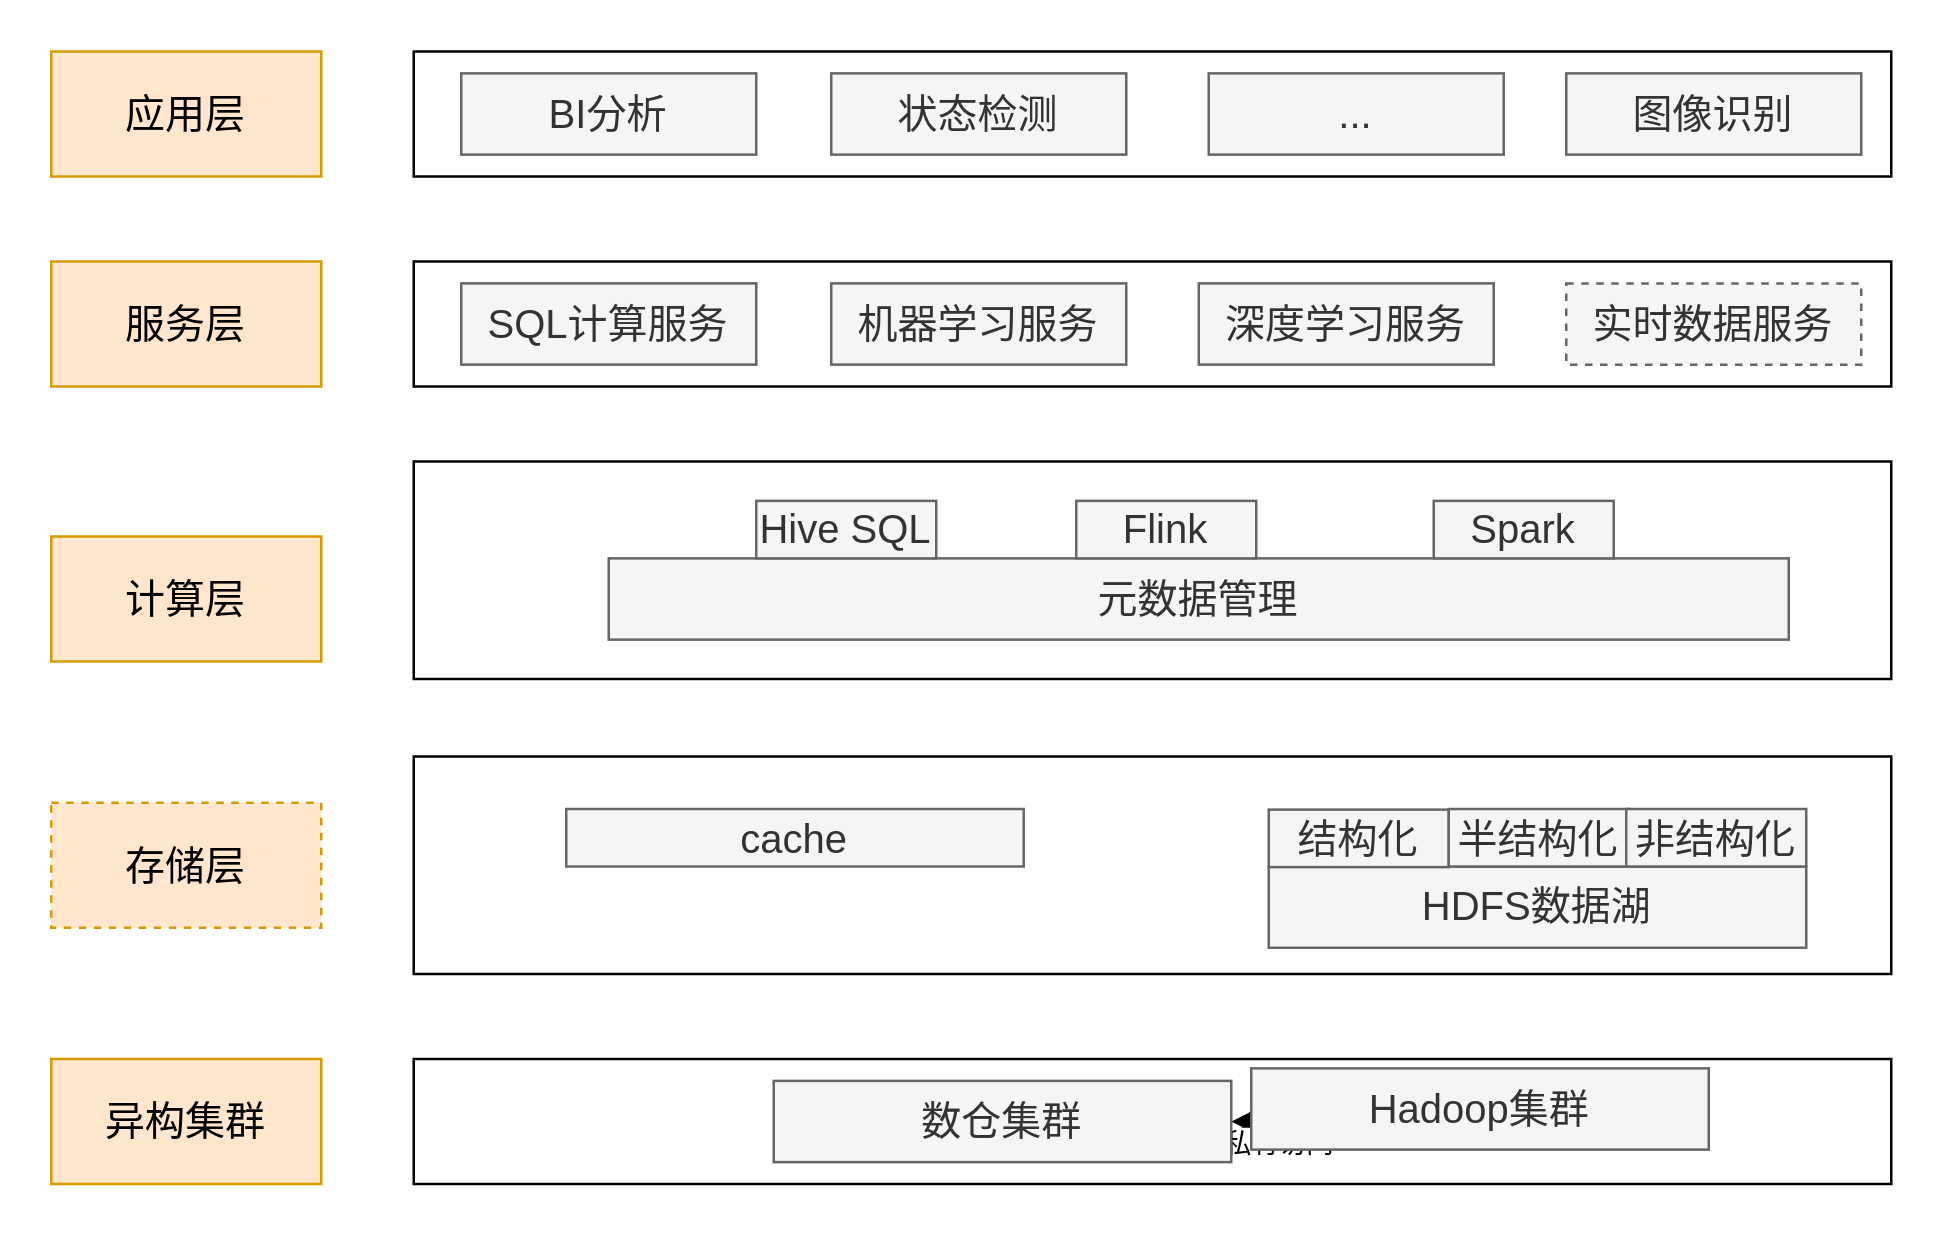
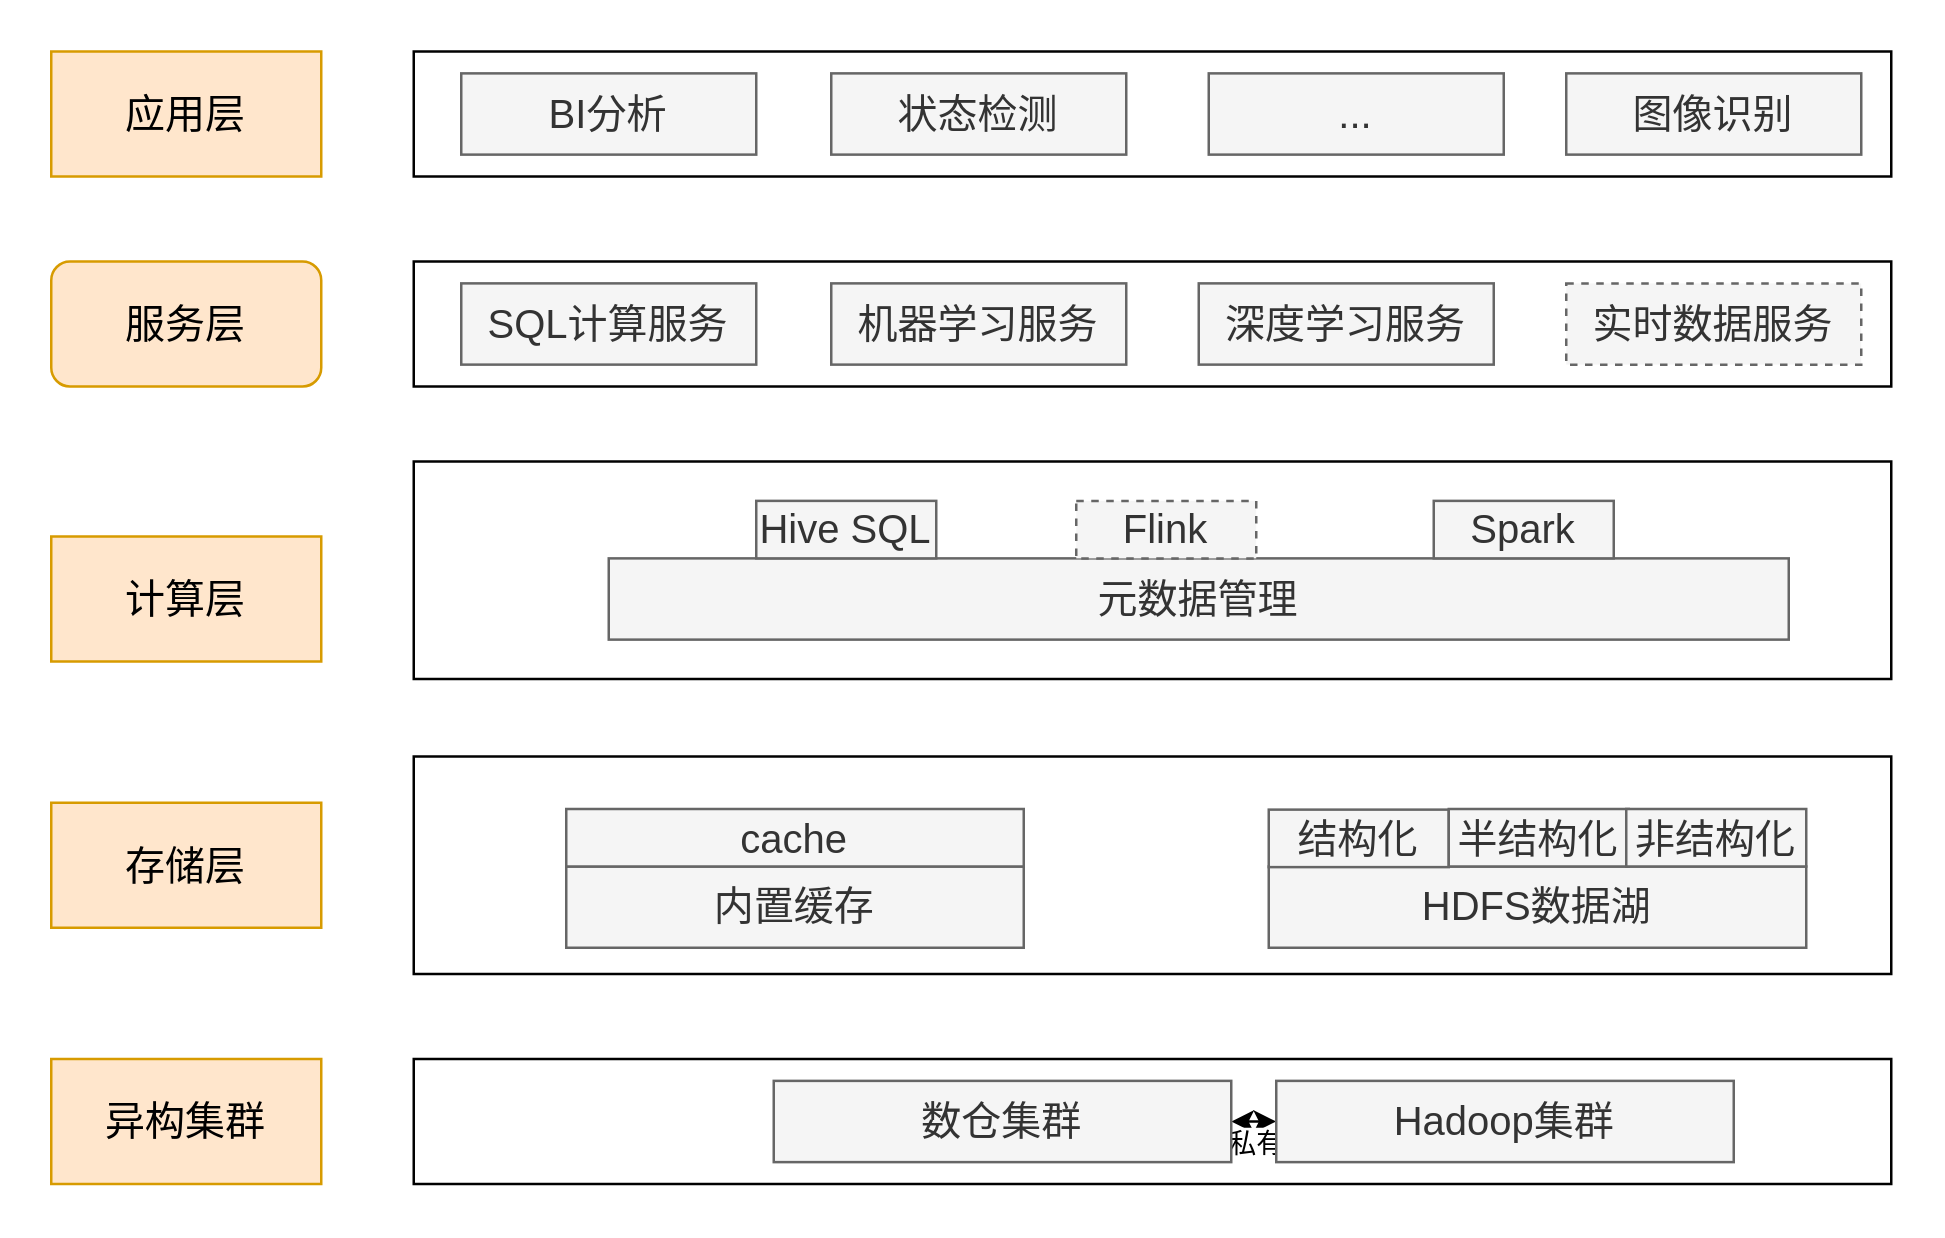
node "服务层": shape rectangle -> rounded rectangle
node "Flink": style solid -> dashed
node "存储层": style dashed -> solid
node "内置缓存": added
node "Hadoop集群": moved (1480, 1109) -> (1505, 1121)
